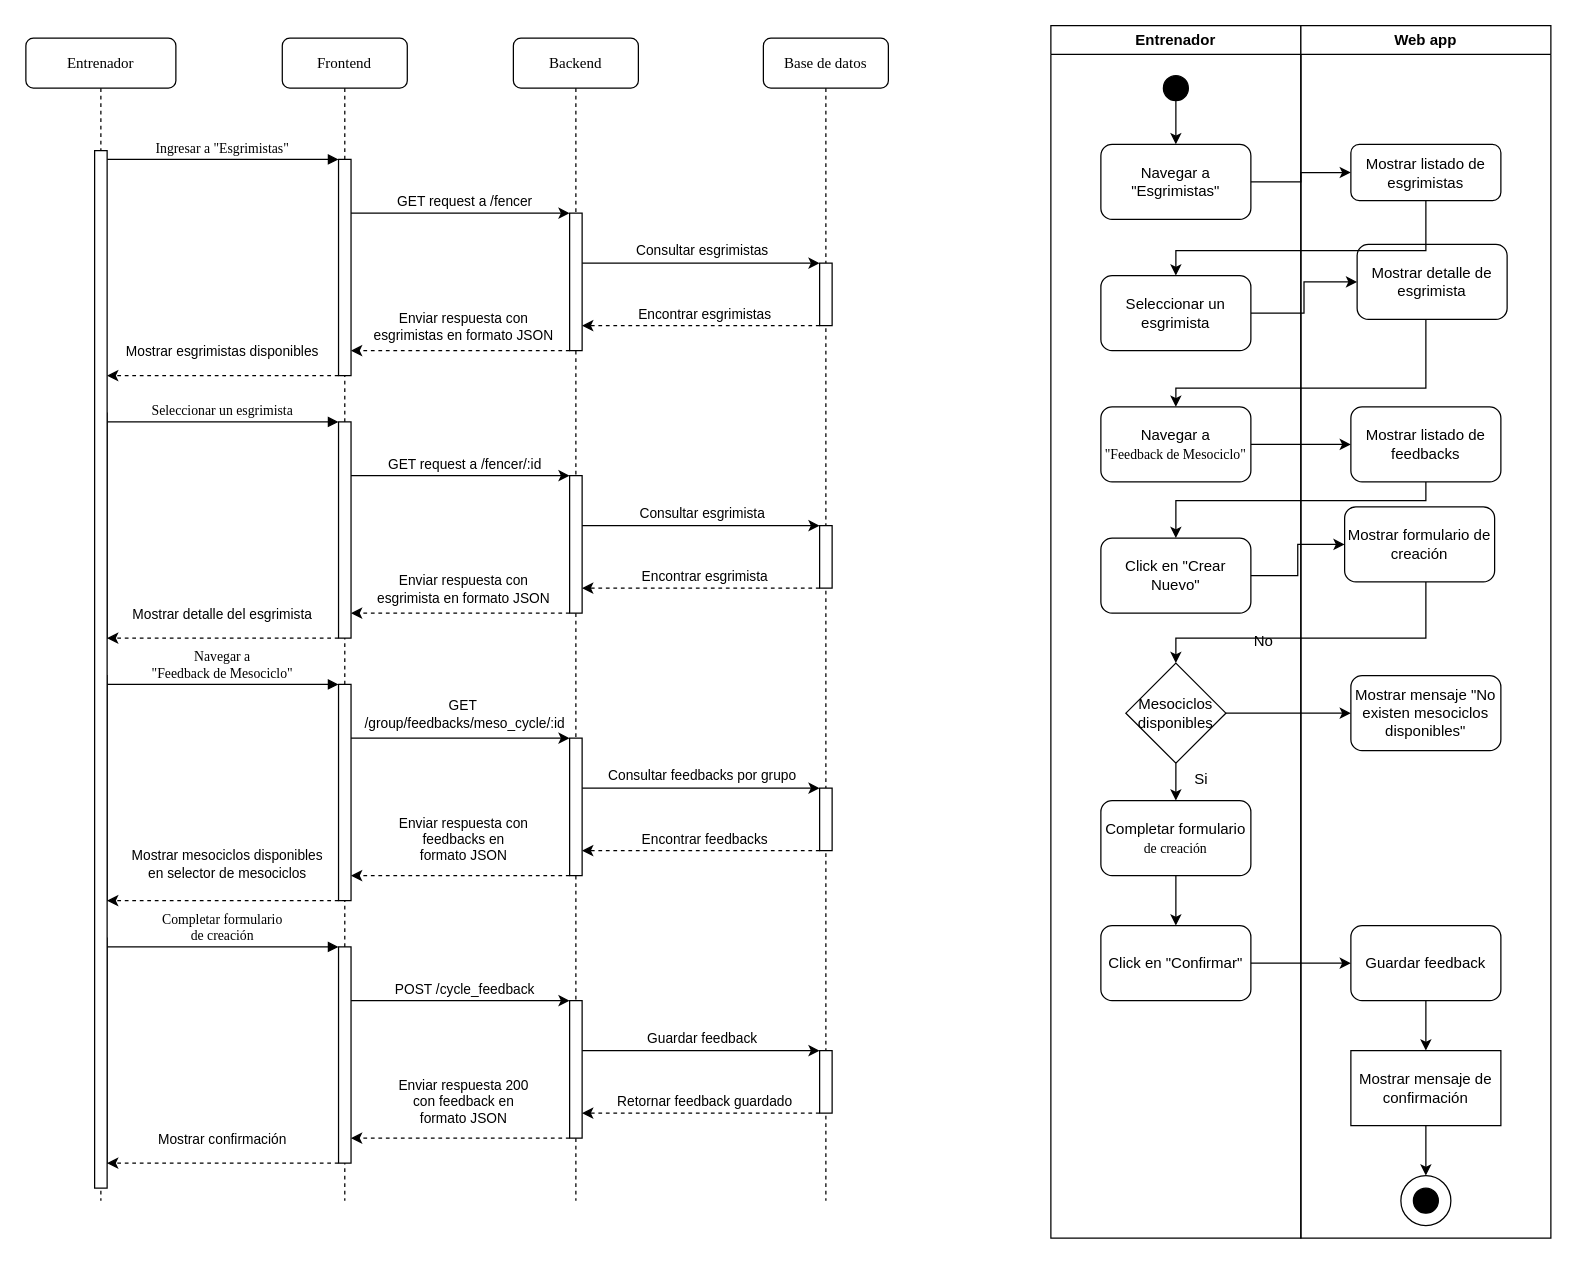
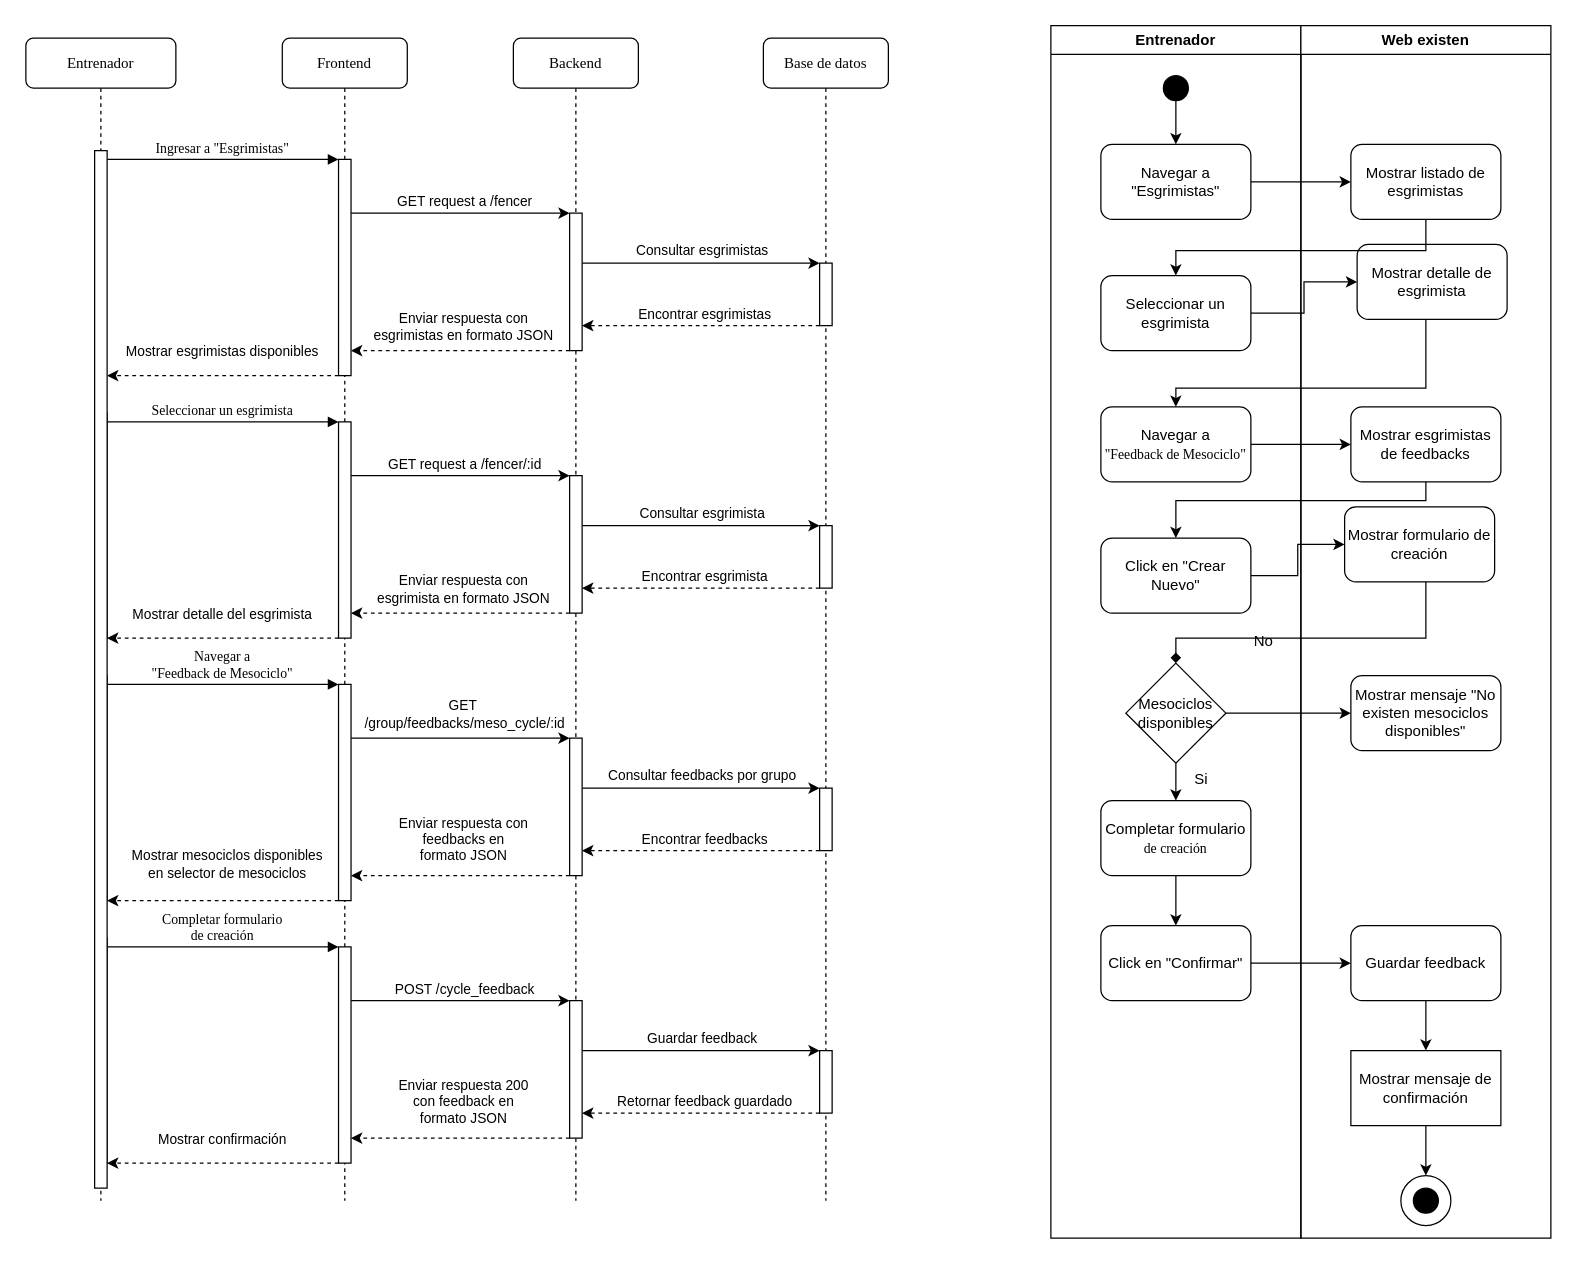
node "Web app": label "Web app" -> "Web existen"
node "Mostrar listado de esgrimistas": size 150x56 -> 150x75
node "Mostrar listado de feedbacks": label "Mostrar listado de feedbacks" -> "Mostrar esgrimistas de feedbacks"
edge "Mostrar formulario de creación" -> "Mesociclos disponibles": arrowhead classic -> diamond
